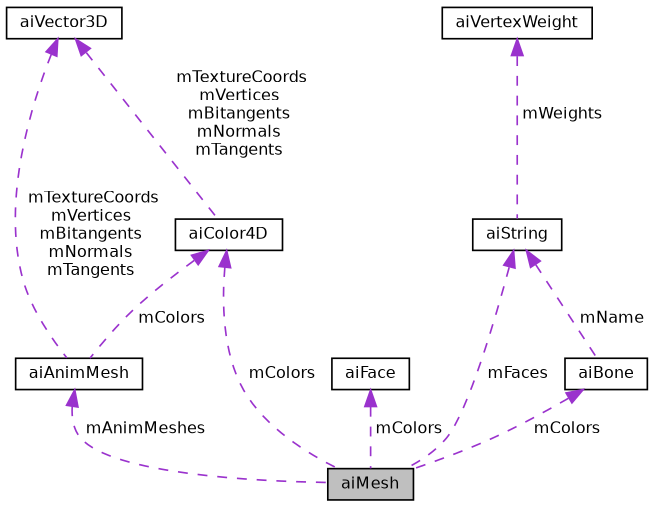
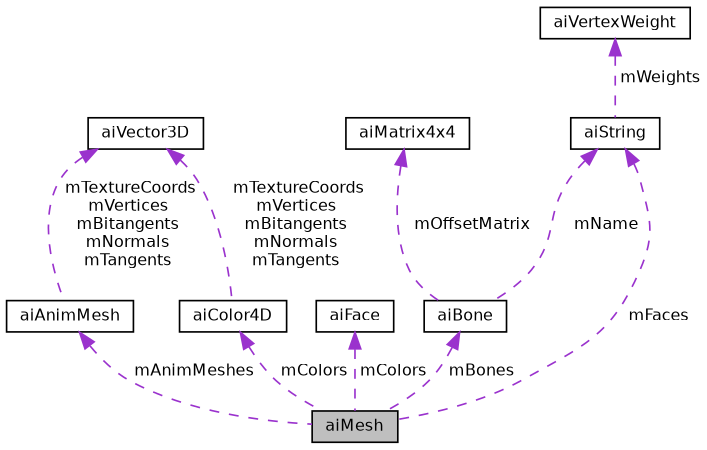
node "aiMatrix4x4": added
edge "aiAnimMesh" -> "aiColor4D": removed, label "mColors"
edge "aiMesh" -> "aiBone": label " mColors" -> " mBones"
